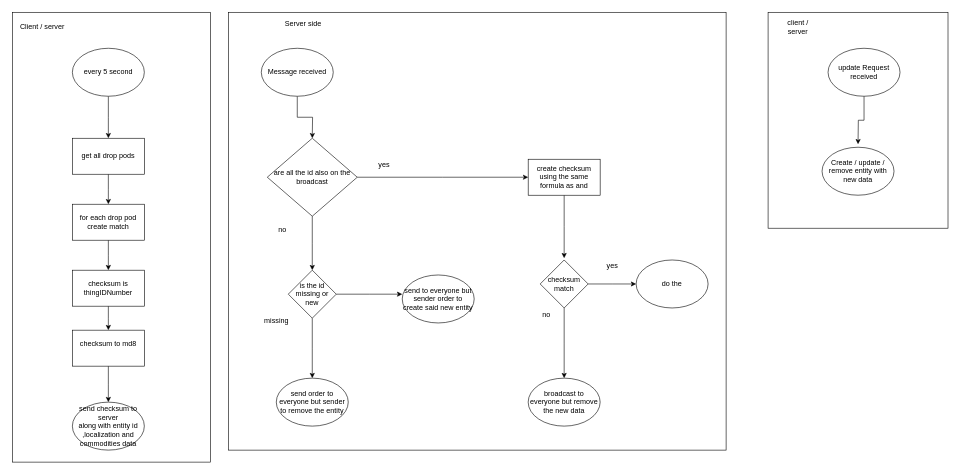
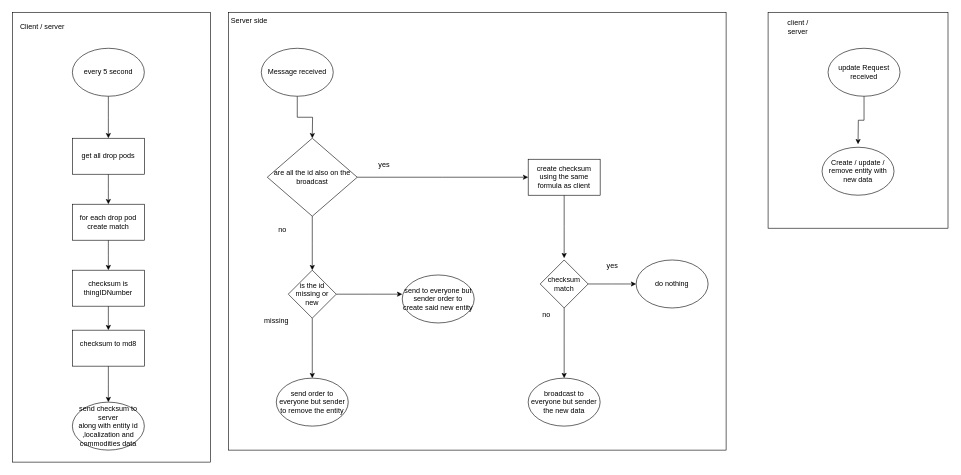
node "Server side": moved (303, 24) -> (249, 21)
node "create checksum using the same formula as and": label "create checksum using the same formula as and" -> "create checksum using the same formula as client"
node "do the": label "do the" -> "do nothing"
node "broadcast to everyone but remove the new data": label "broadcast to everyone but remove the new data" -> "broadcast to everyone but sender the new data"
